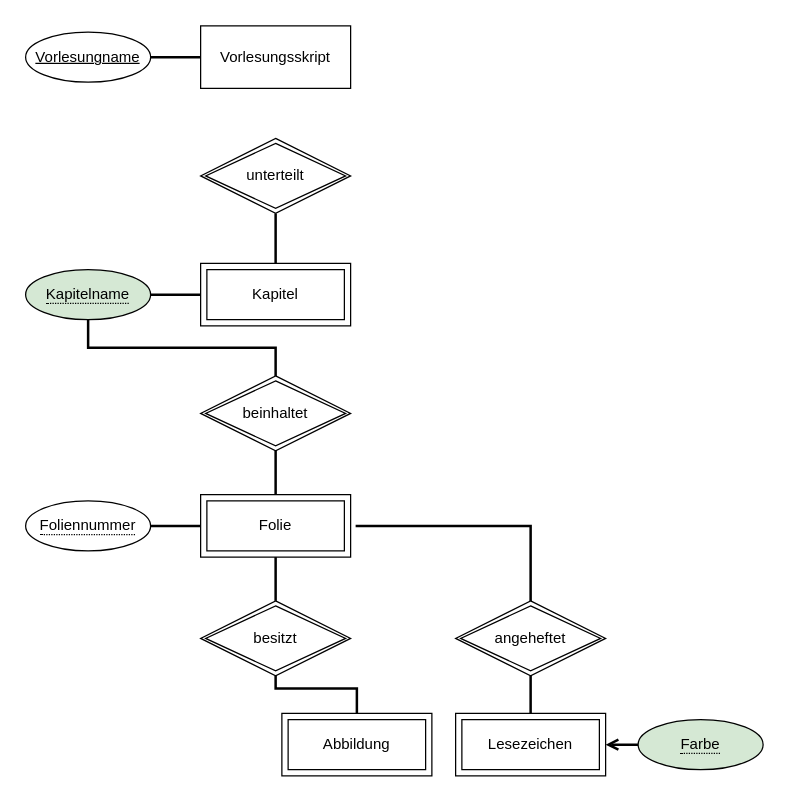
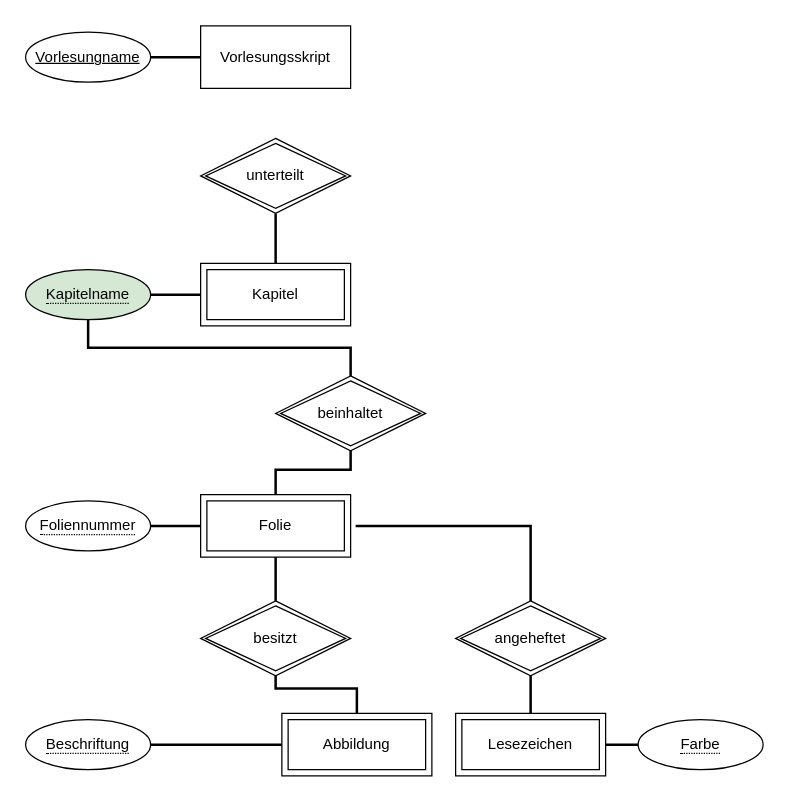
node "beinhaltet": moved (276, 413) -> (351, 413)
node "Beschriftung": added
edge "Beschriftung" -- "Abbildung": added
edge "Farbe" -> "Lesezeichen": arrowhead open -> none
node "Farbe": fillcolor #d5e8d4 -> #ffffff
